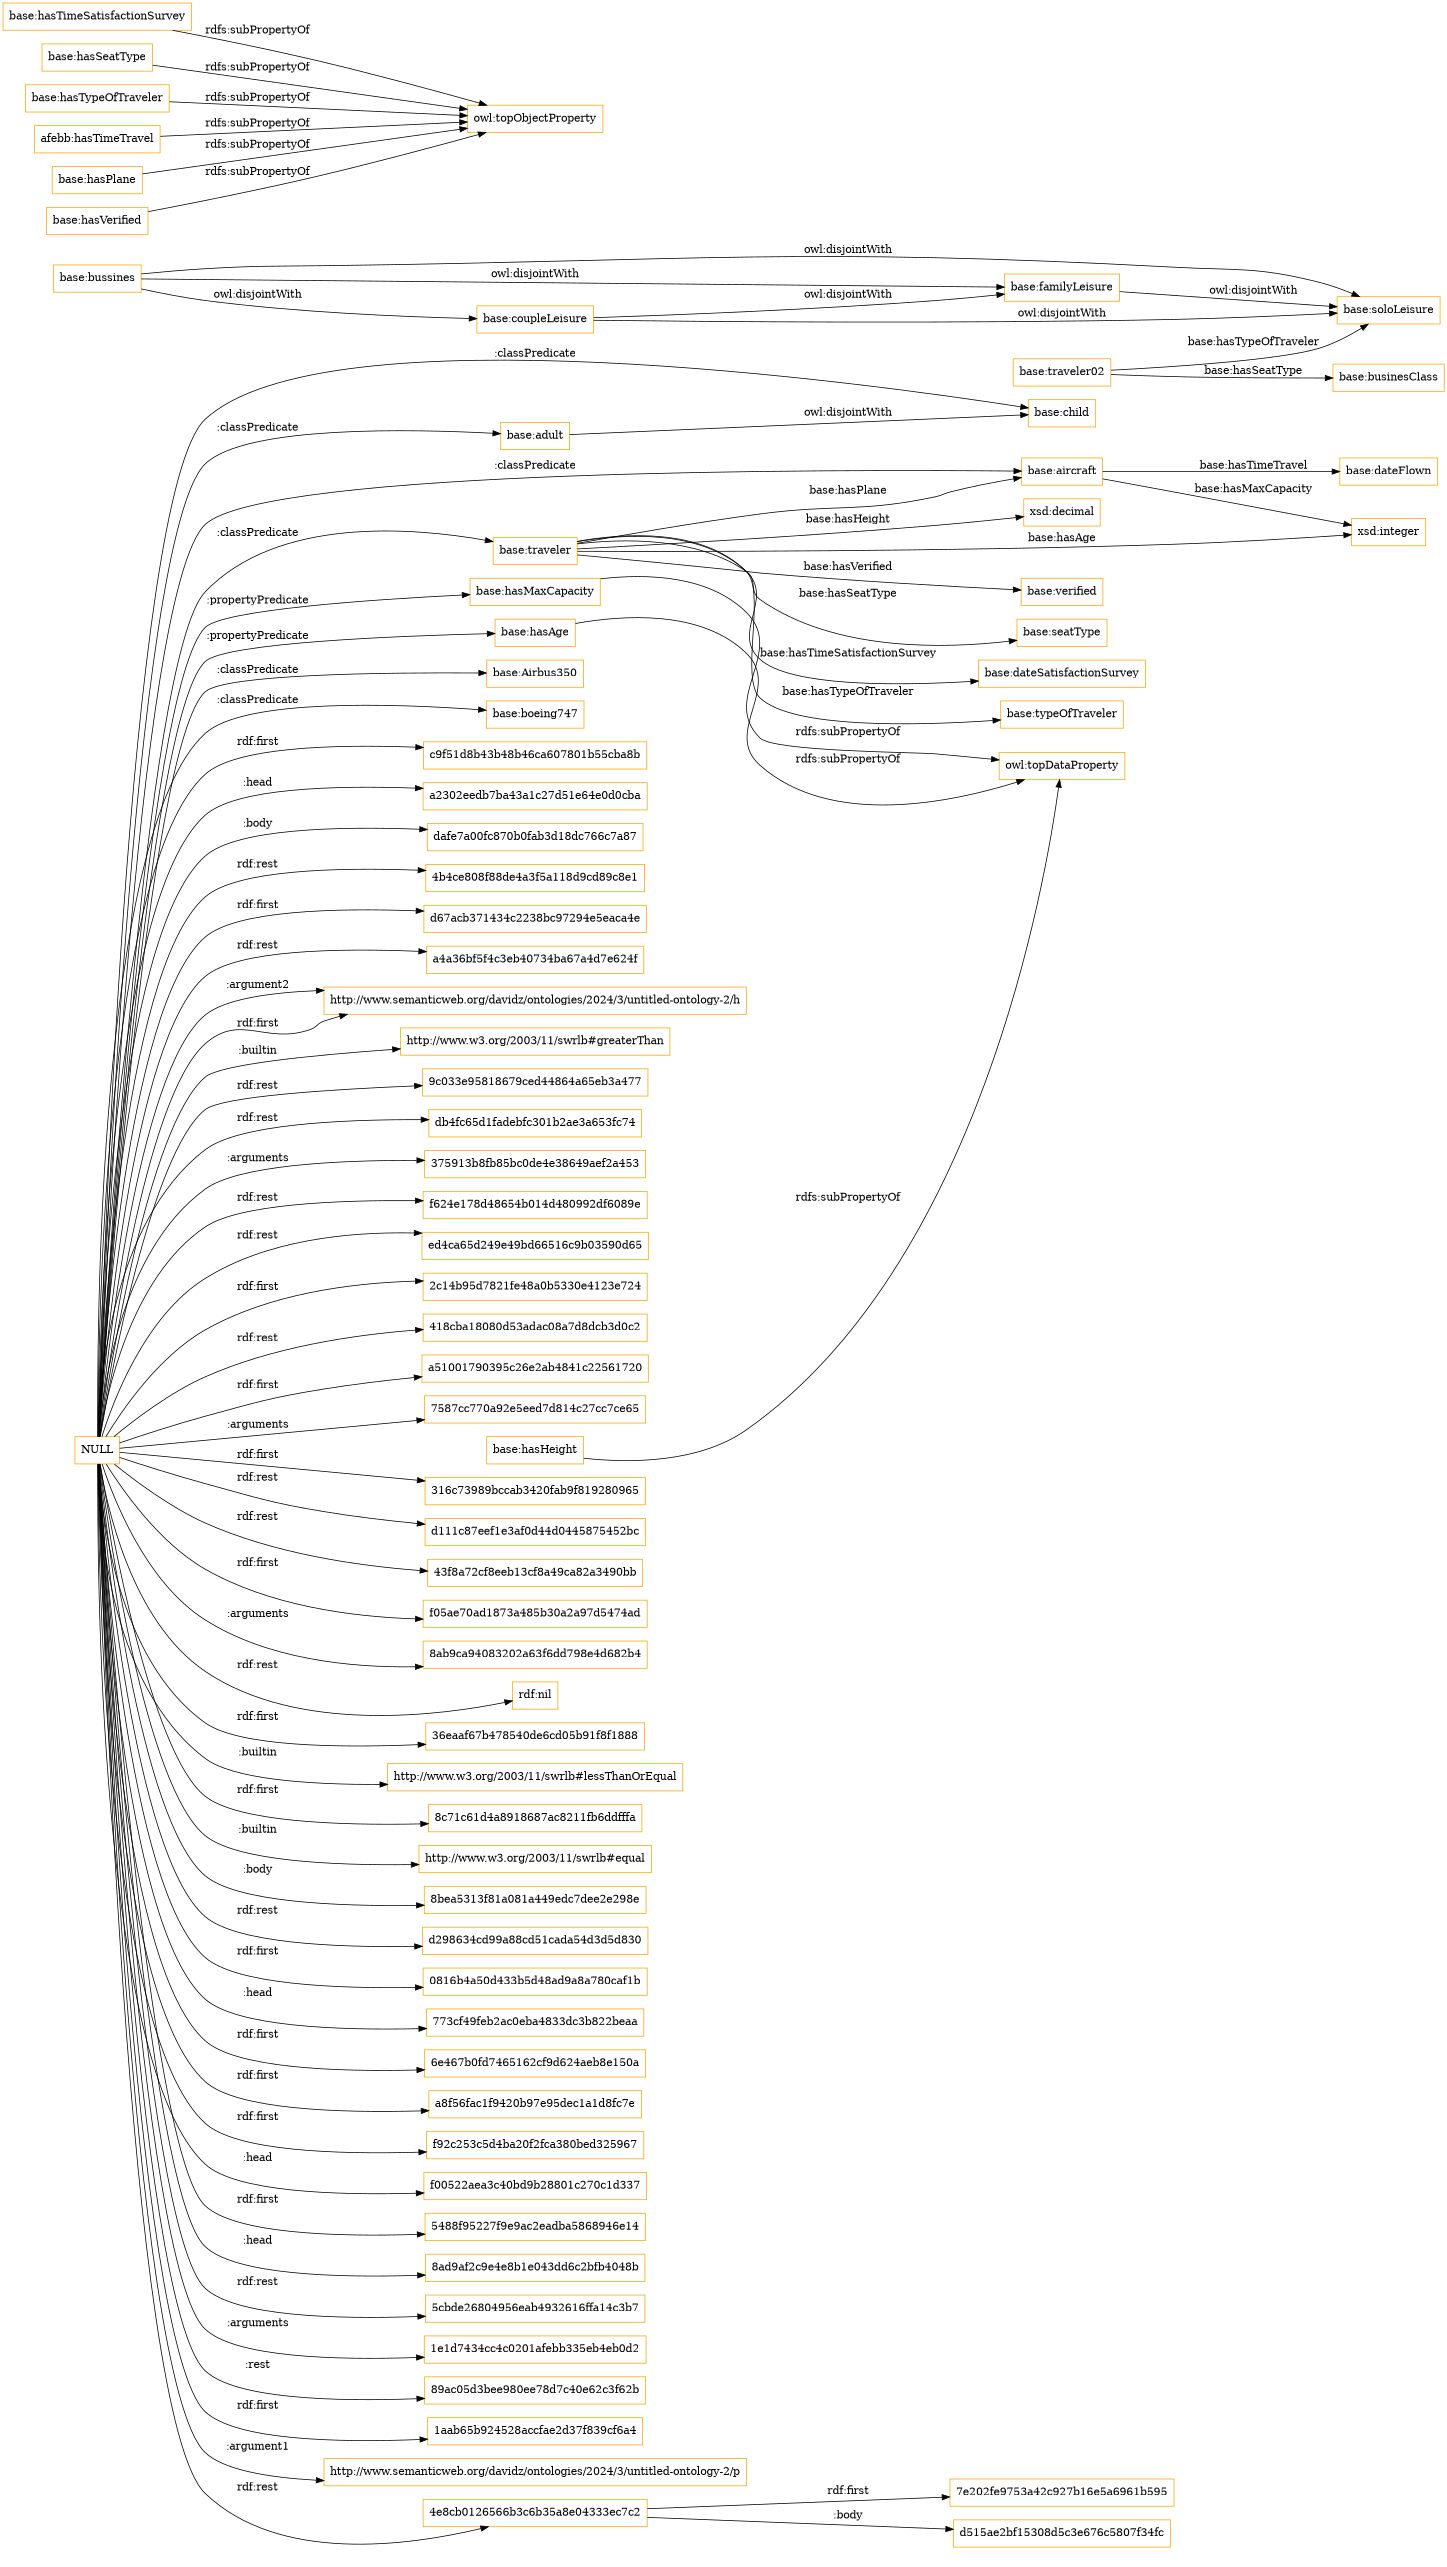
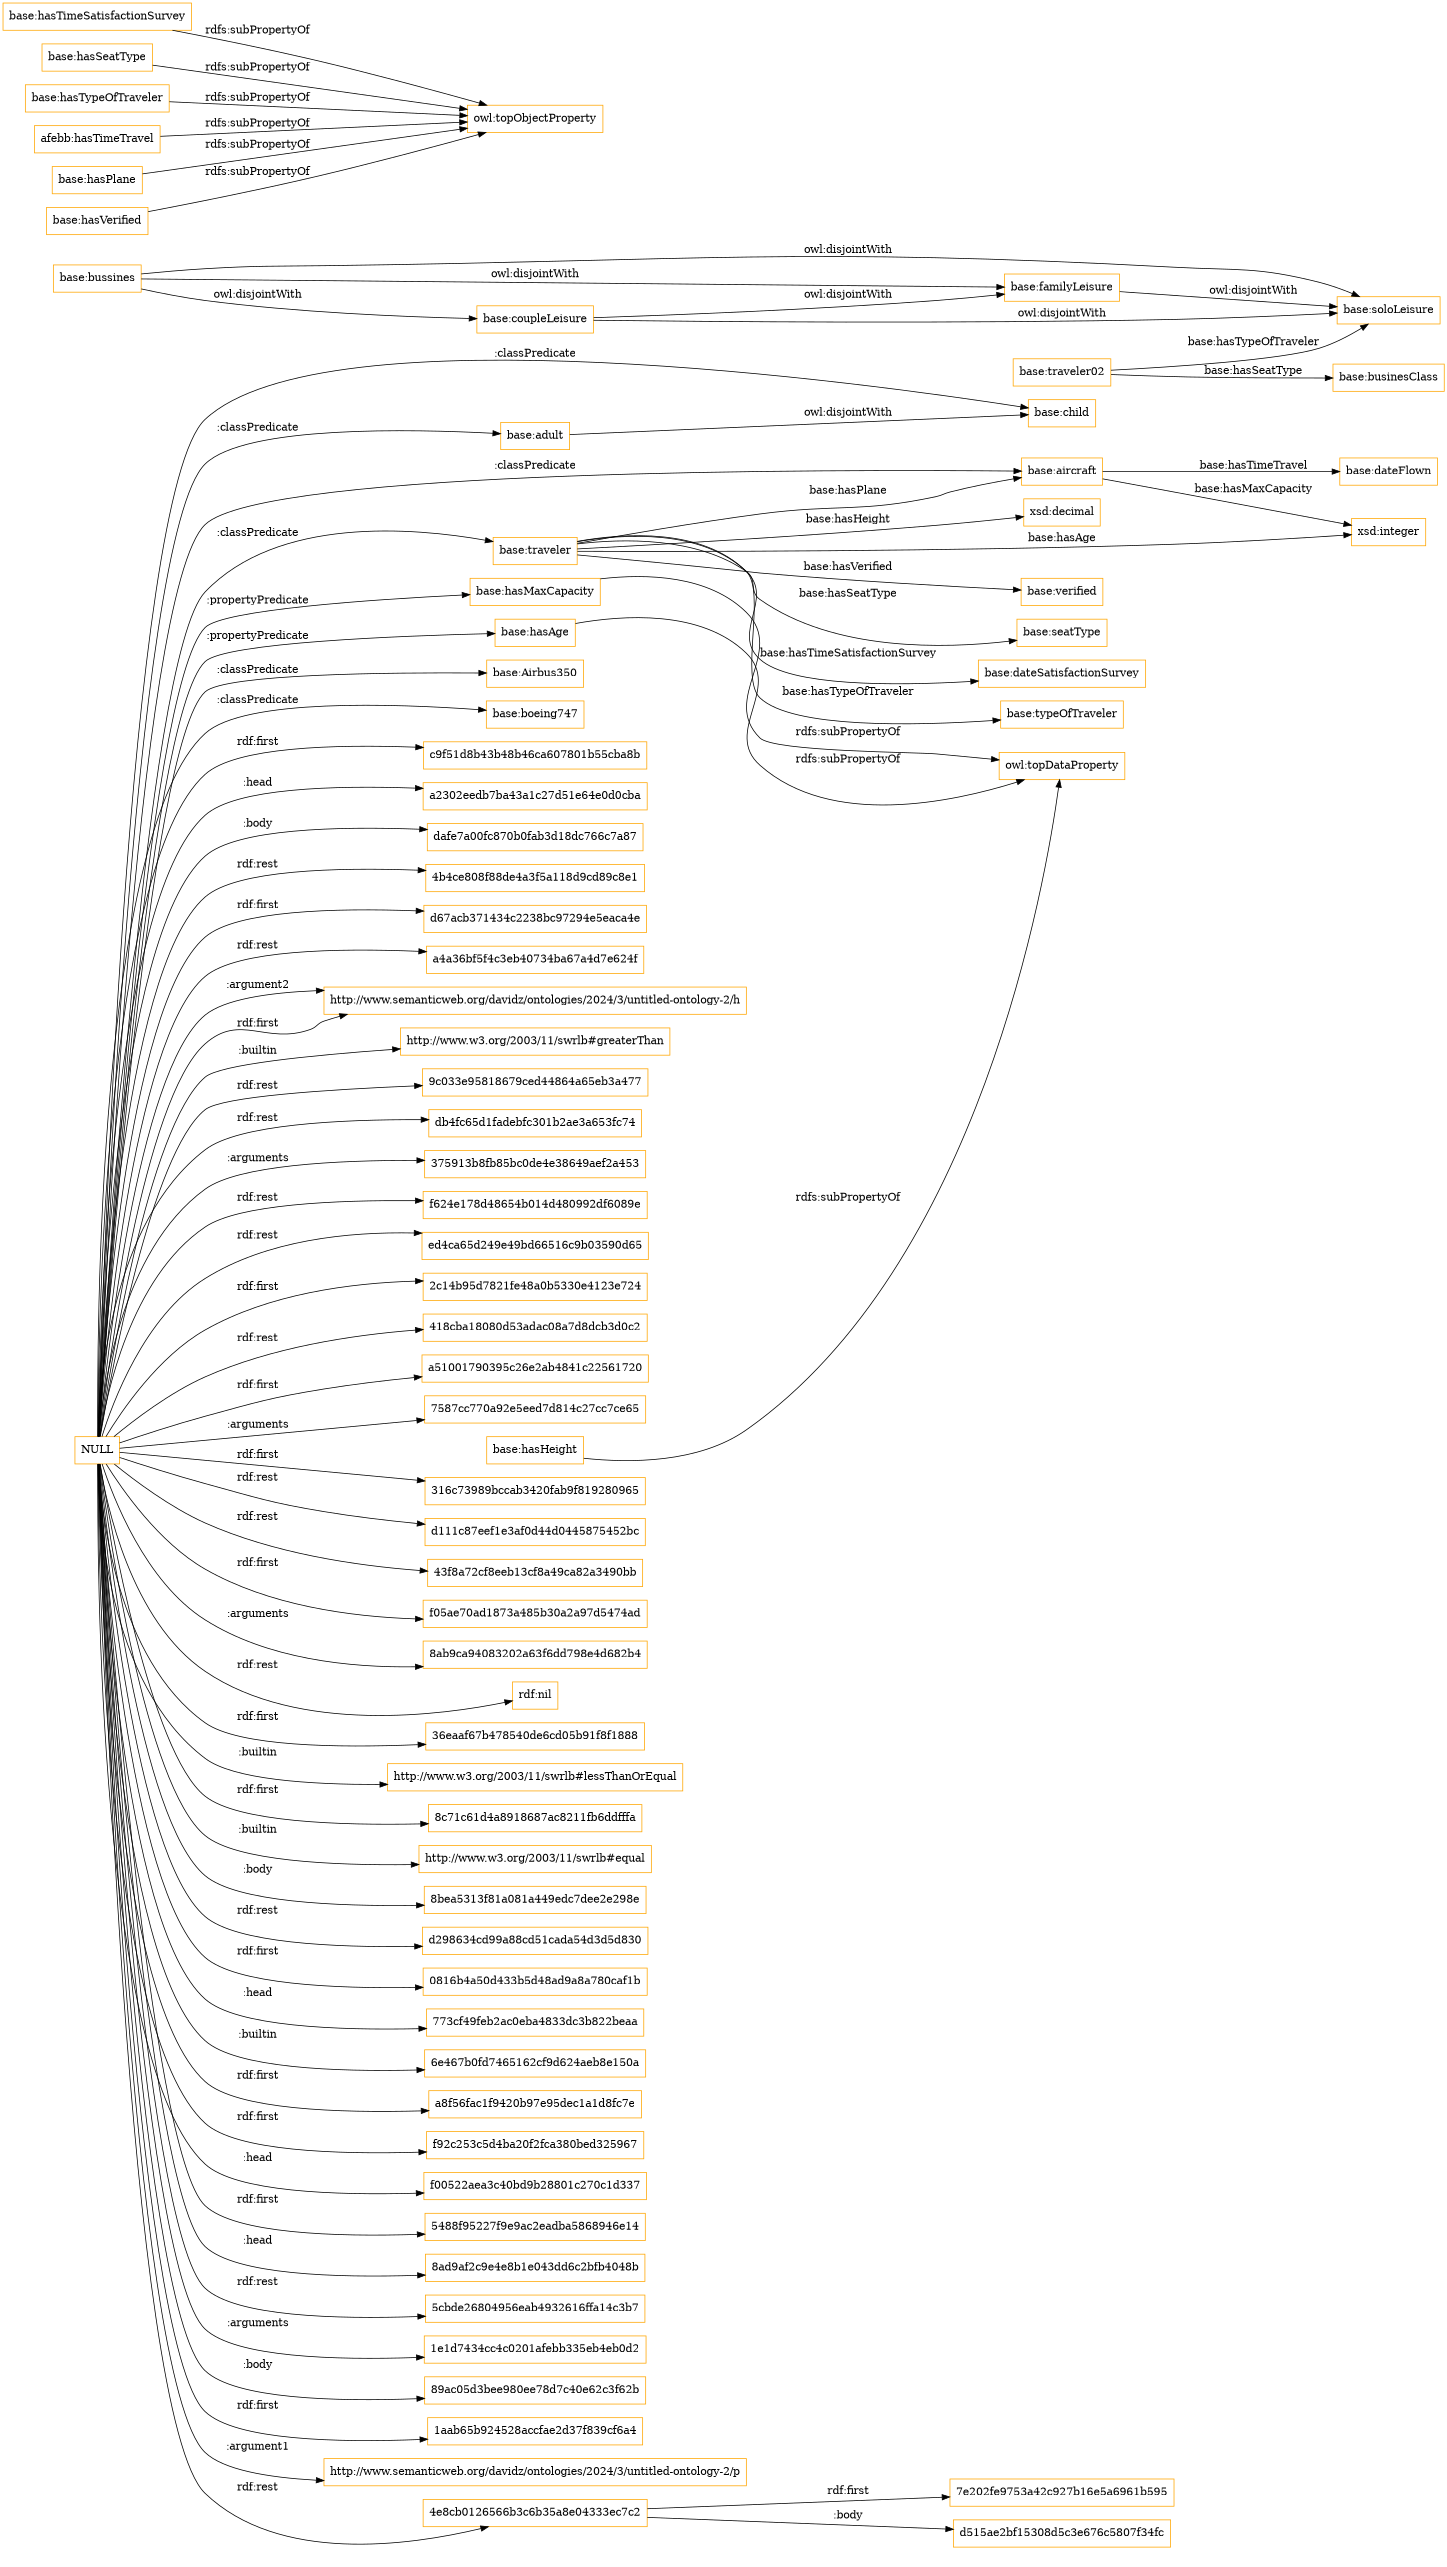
edge "NULL" -> "6e467b0fd7465162cf9d624aeb8e150a": label "rdf:first" -> ":builtin"
edge "NULL" -> "89ac05d3bee980ee78d7c40e62c3f62b": label ":rest" -> ":body"
